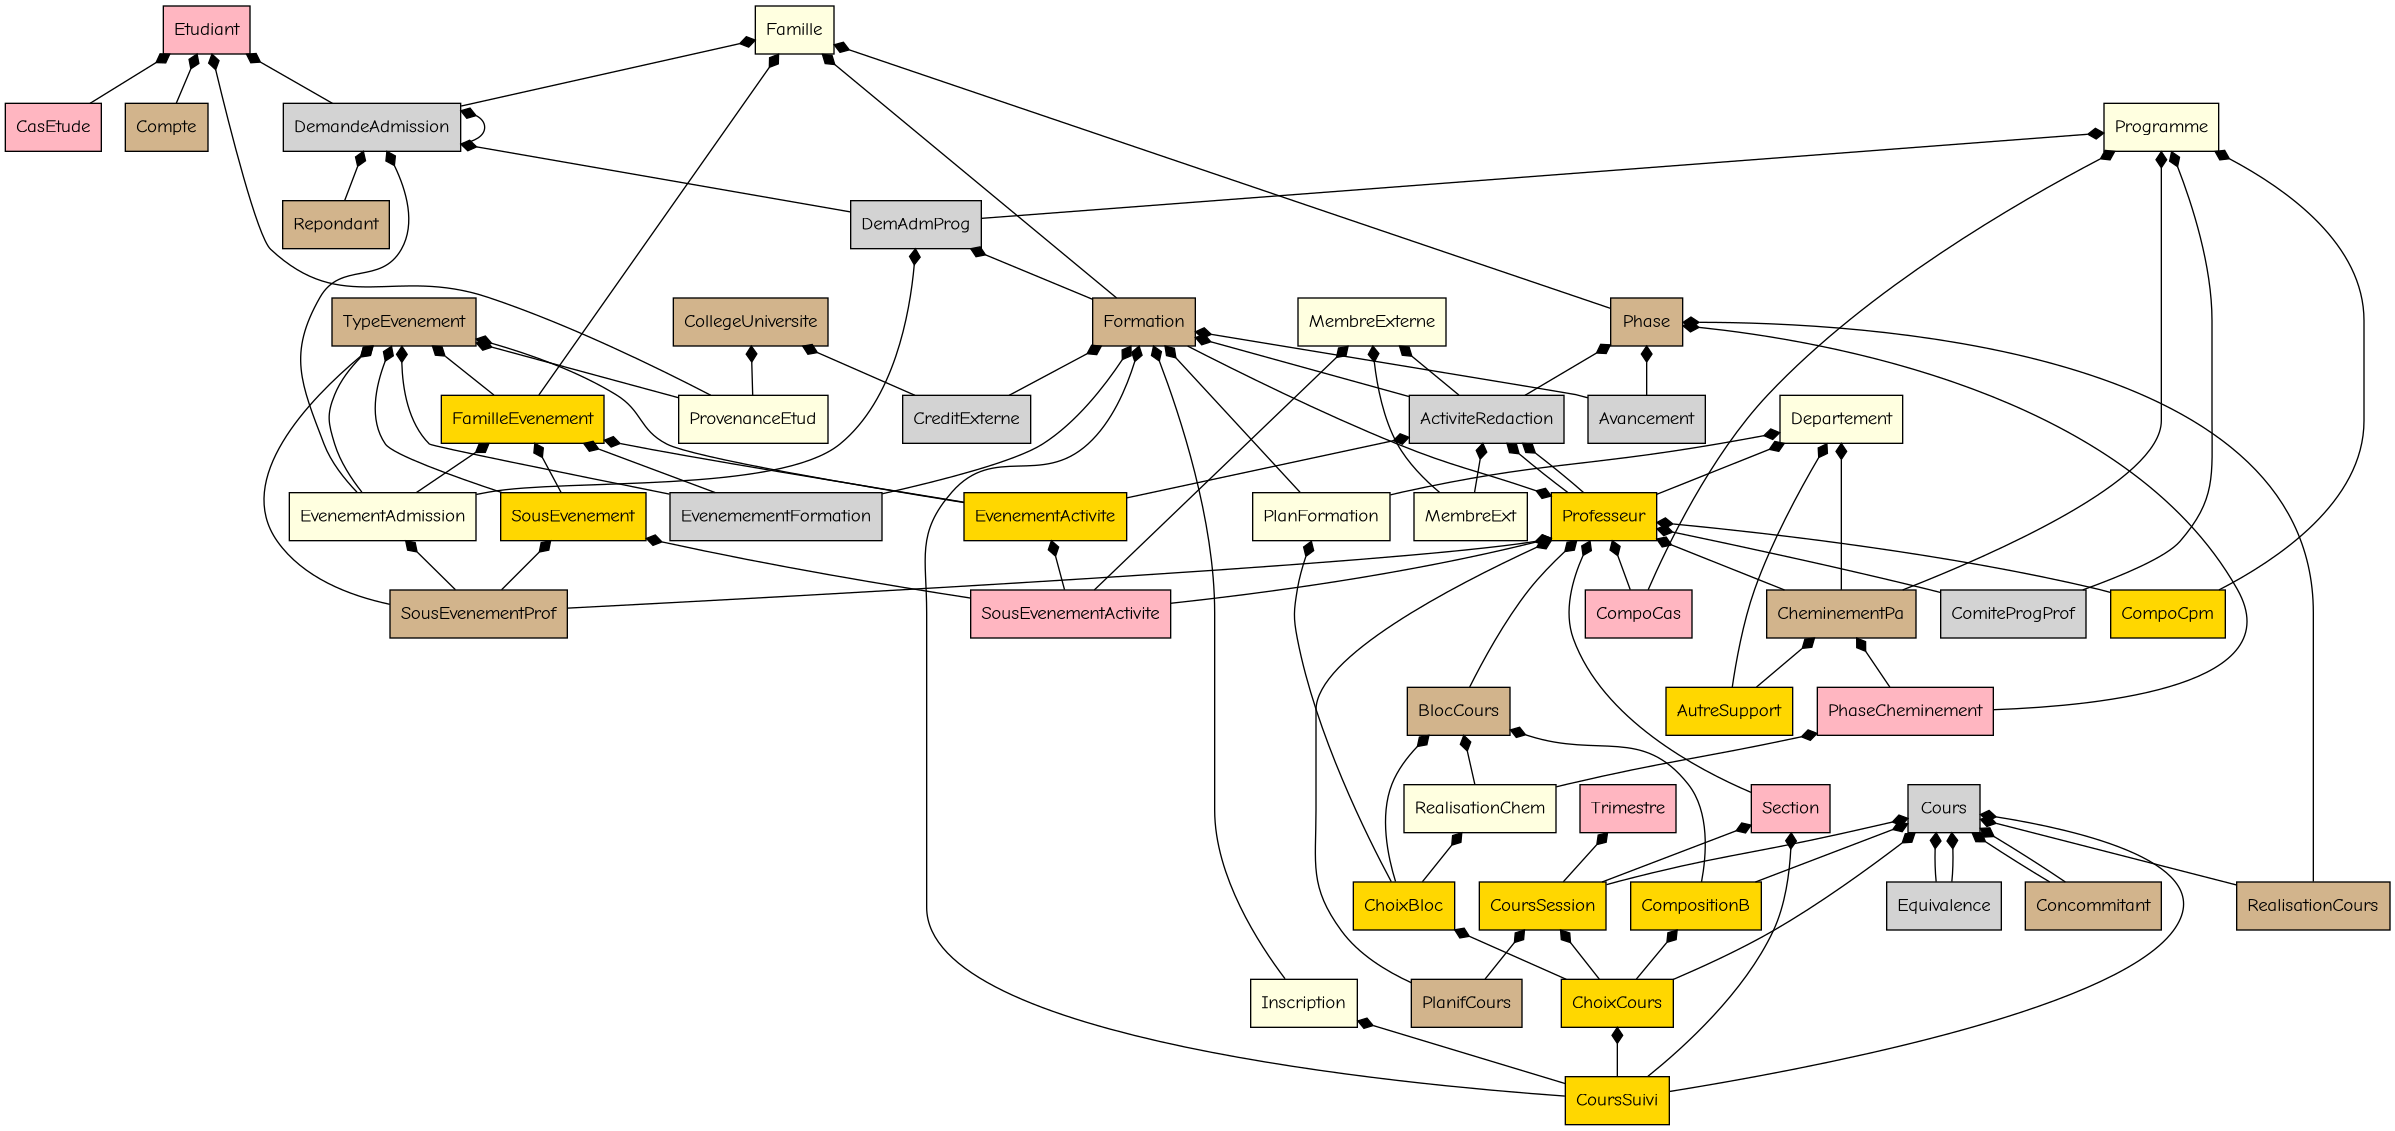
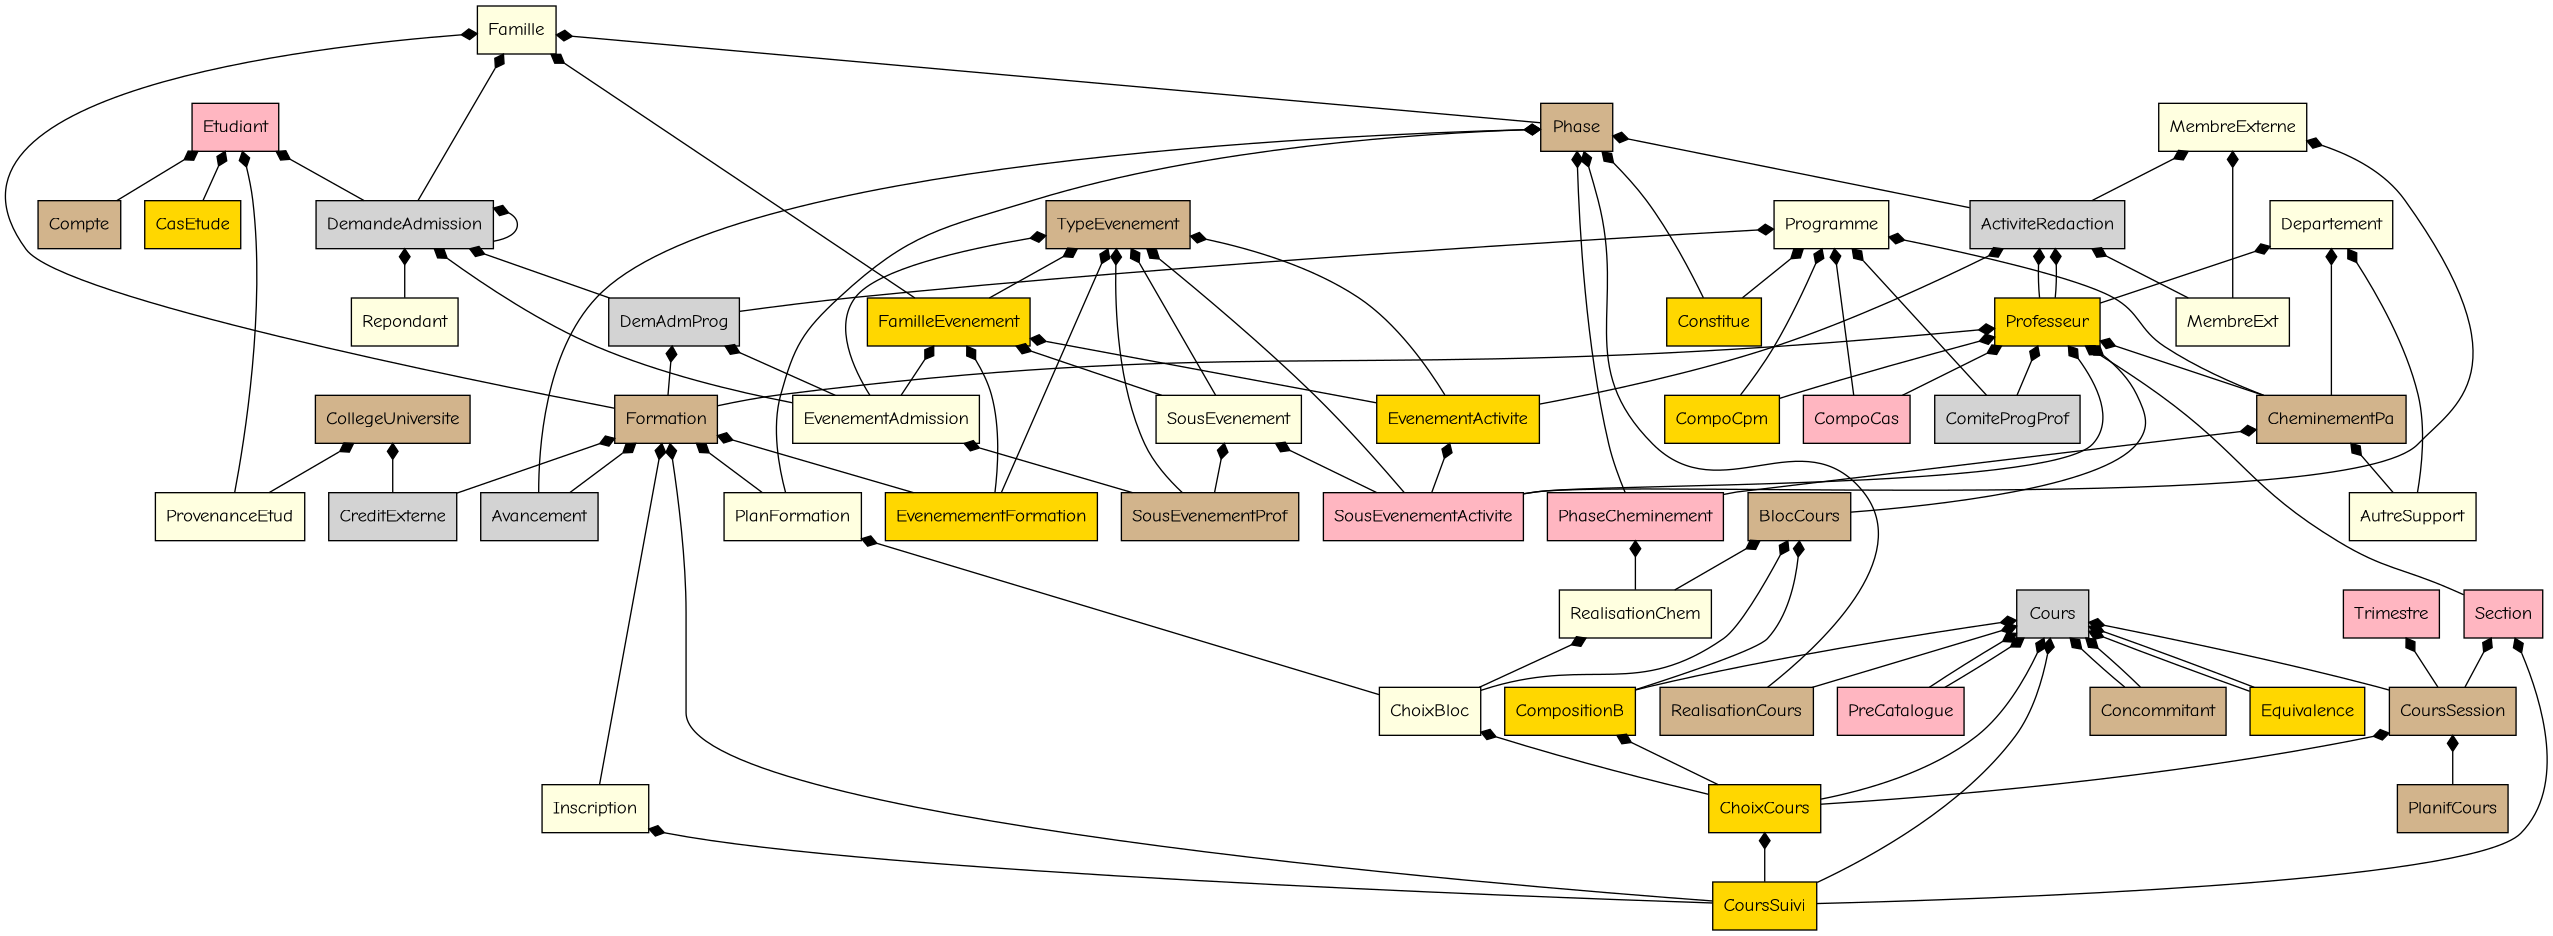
node "CasEtude": fillcolor lightpink -> gold
node "Repondant": fillcolor tan -> lightyellow
node "Constitue": added
edge "Formation" -- "ActiviteRedaction": removed
edge "TypeEvenement" -- "ProvenanceEtud": now "TypeEvenement" -- "SousEvenementActivite"
edge "Departement" -- "PlanFormation": now "Phase" -- "PlanFormation"
node "SousEvenement": fillcolor gold -> lightyellow
node "EvenemementFormation": fillcolor lightgrey -> gold
edge "Professeur" -- "SousEvenementProf": removed
node "AutreSupport": fillcolor gold -> lightyellow
node "PreCatalogue": added
edge "Professeur" -- "PlanifCours": removed
node "ChoixBloc": fillcolor gold -> lightyellow
node "CoursSession": fillcolor gold -> tan
node "Equivalence": fillcolor lightgrey -> gold
